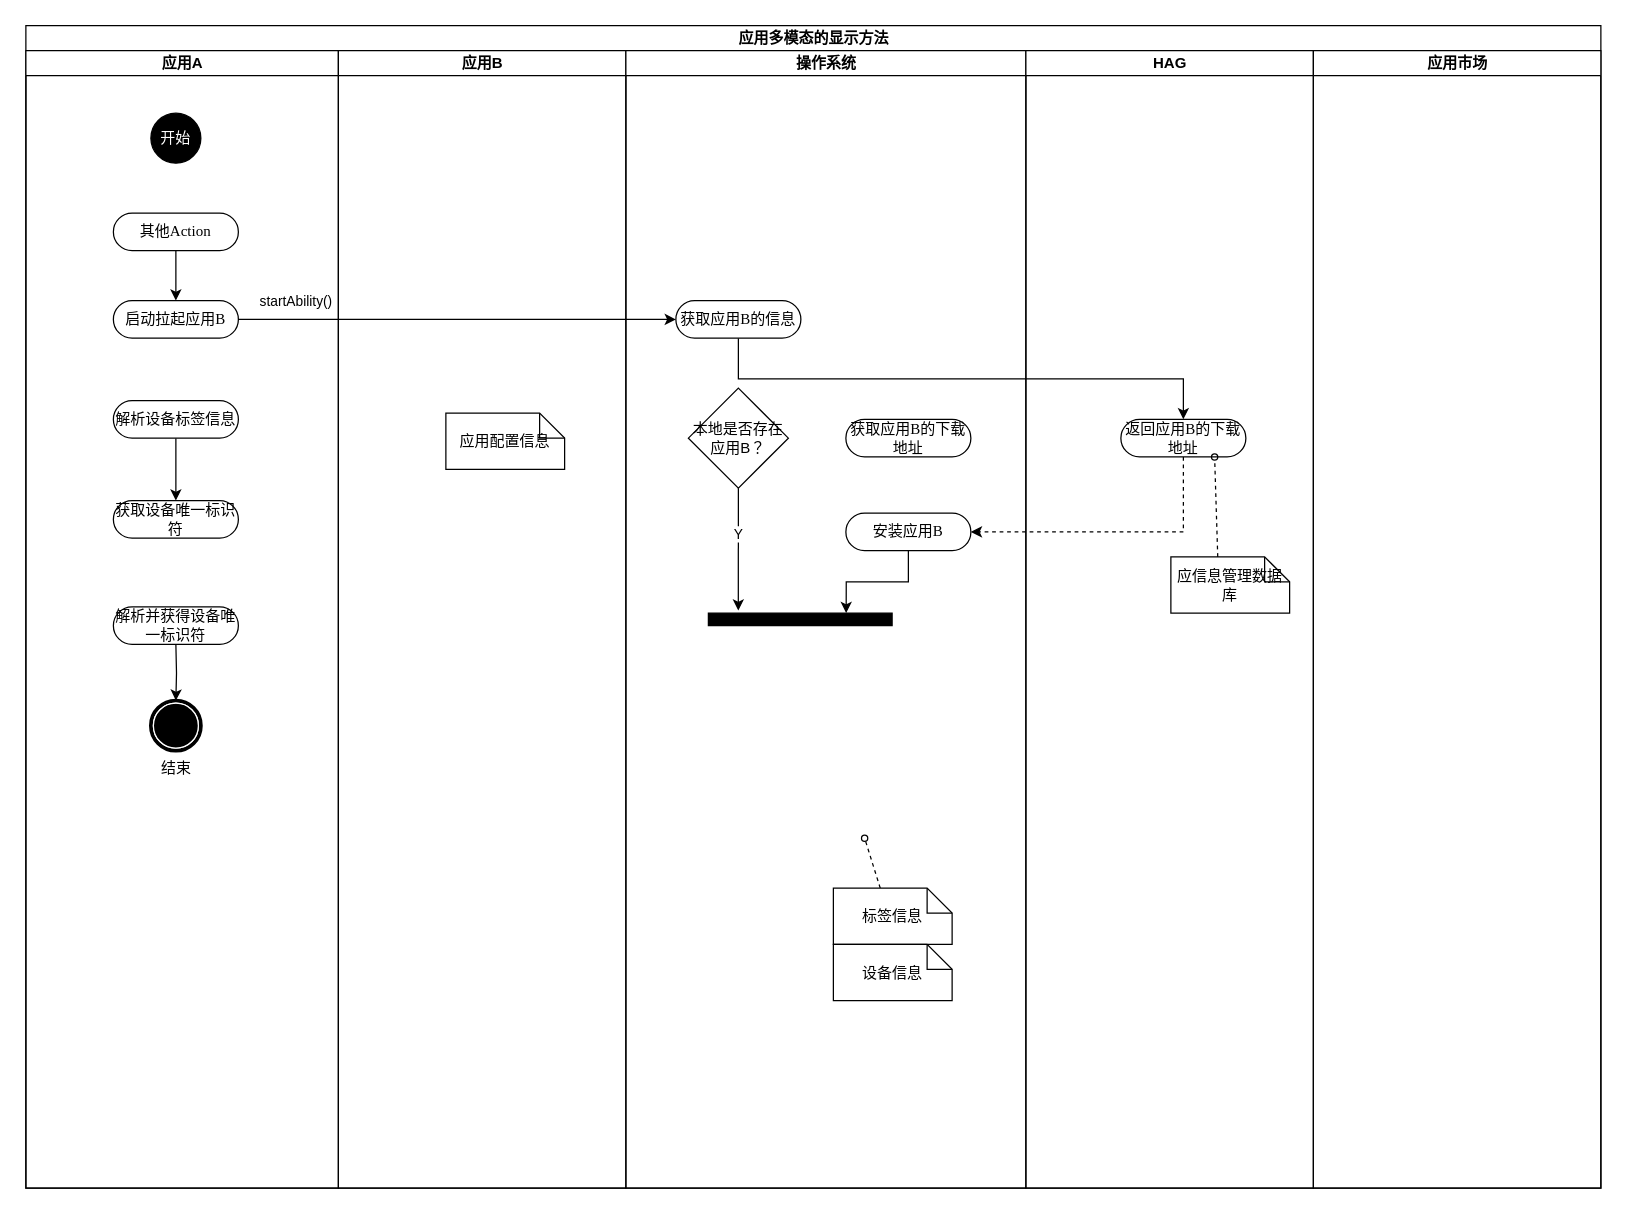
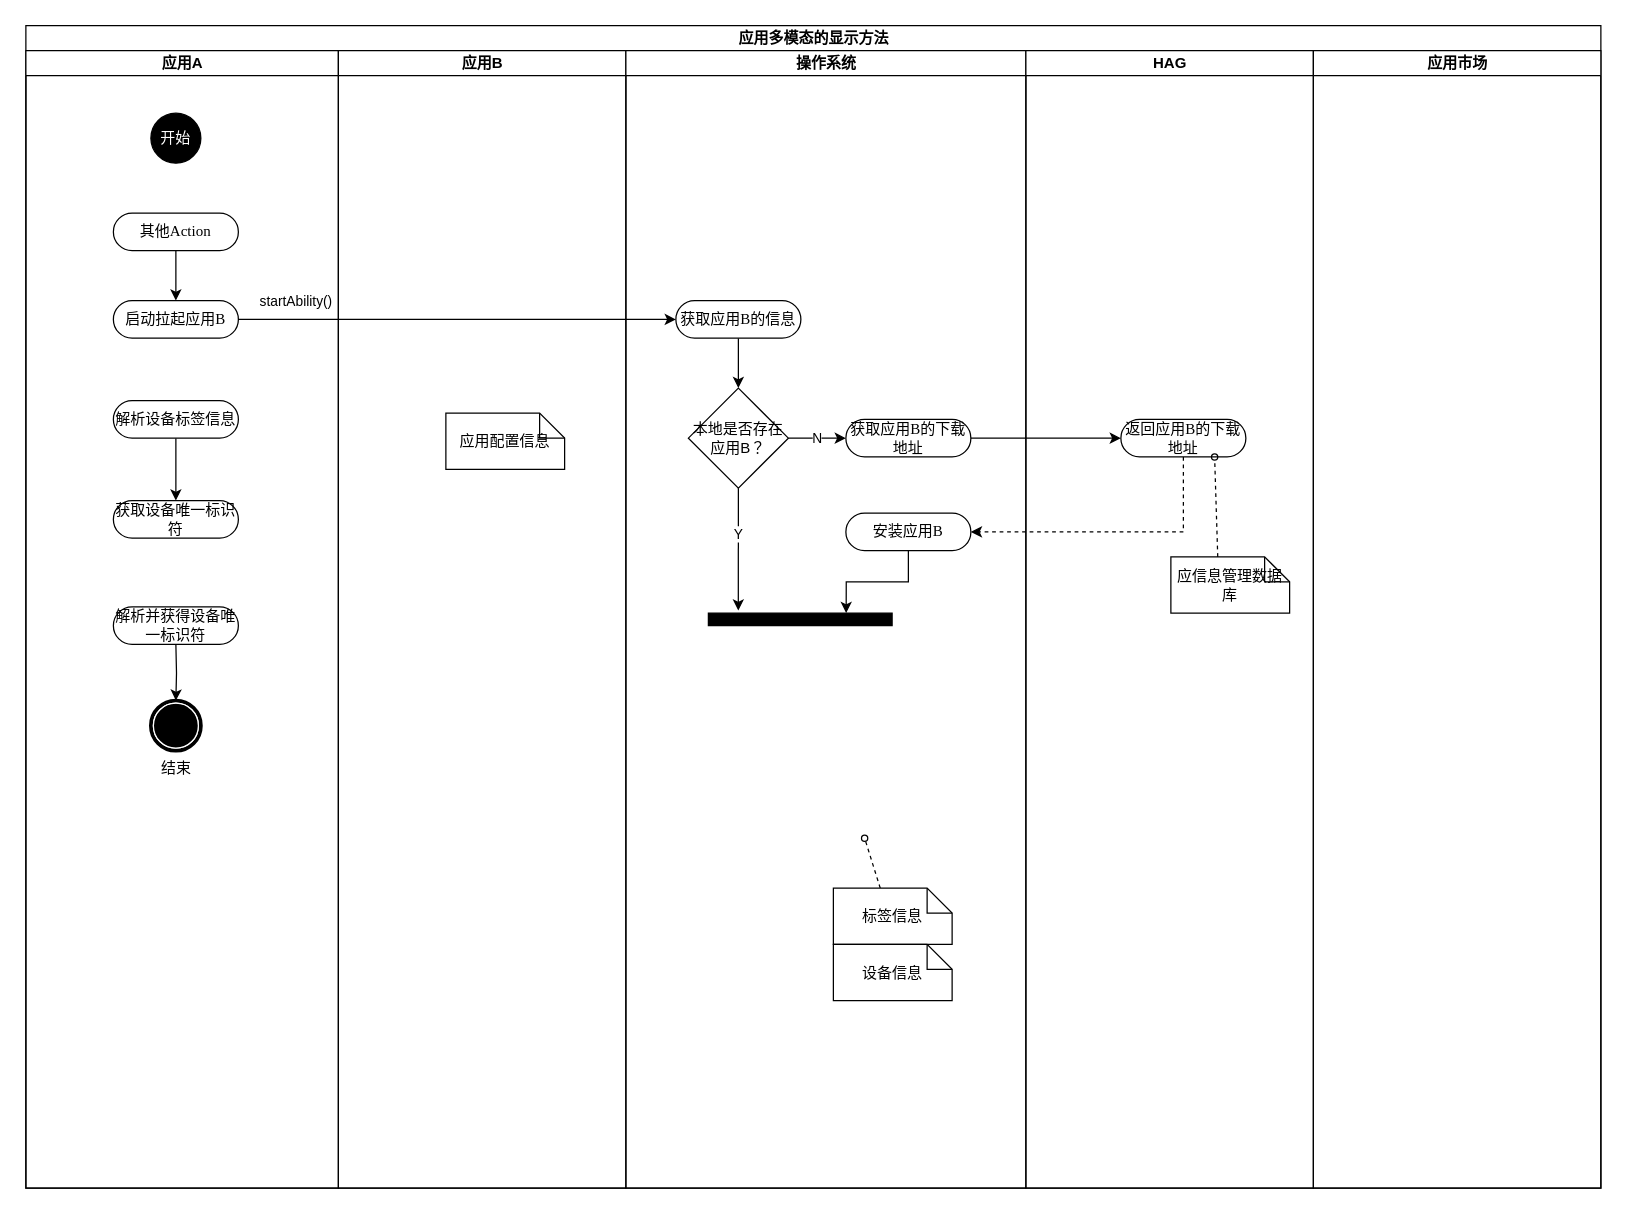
edge "获取应用B的信息" -> "返回应用B的下载地址": now "获取应用B的信息" -> "本地是否存在应用B？"
edge "本地是否存在应用B？" -> "获取应用B的下载地址": added, label "N"
edge "获取应用B的下载地址" -> "返回应用B的下载地址": added
